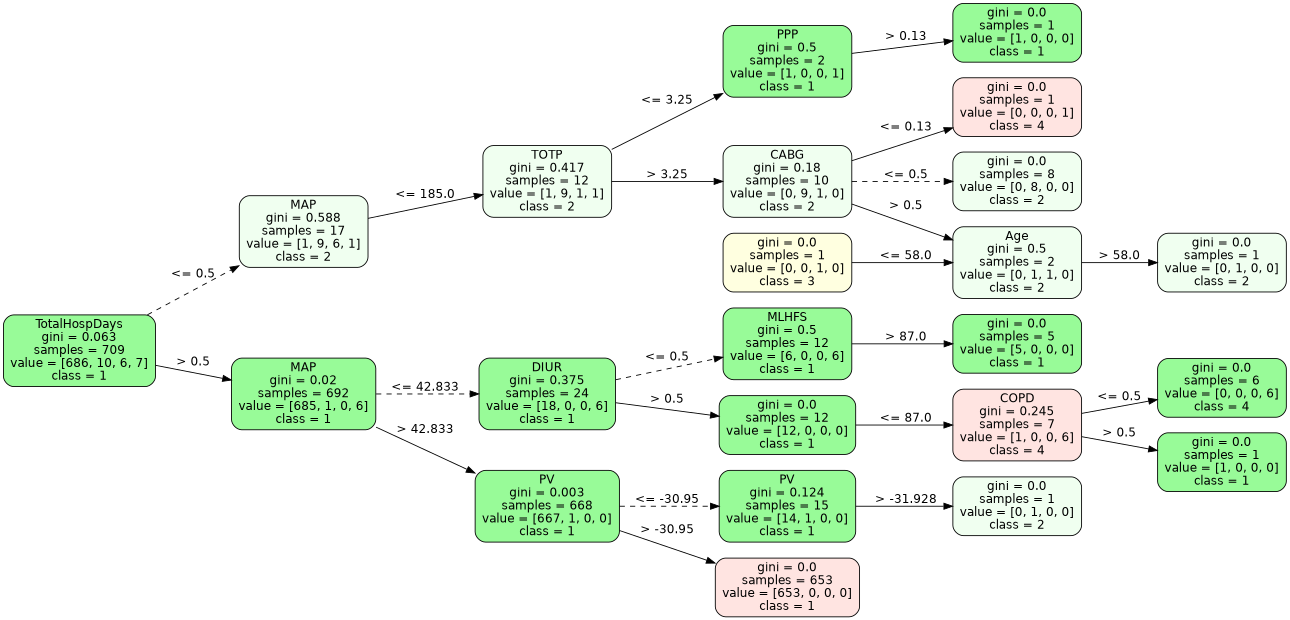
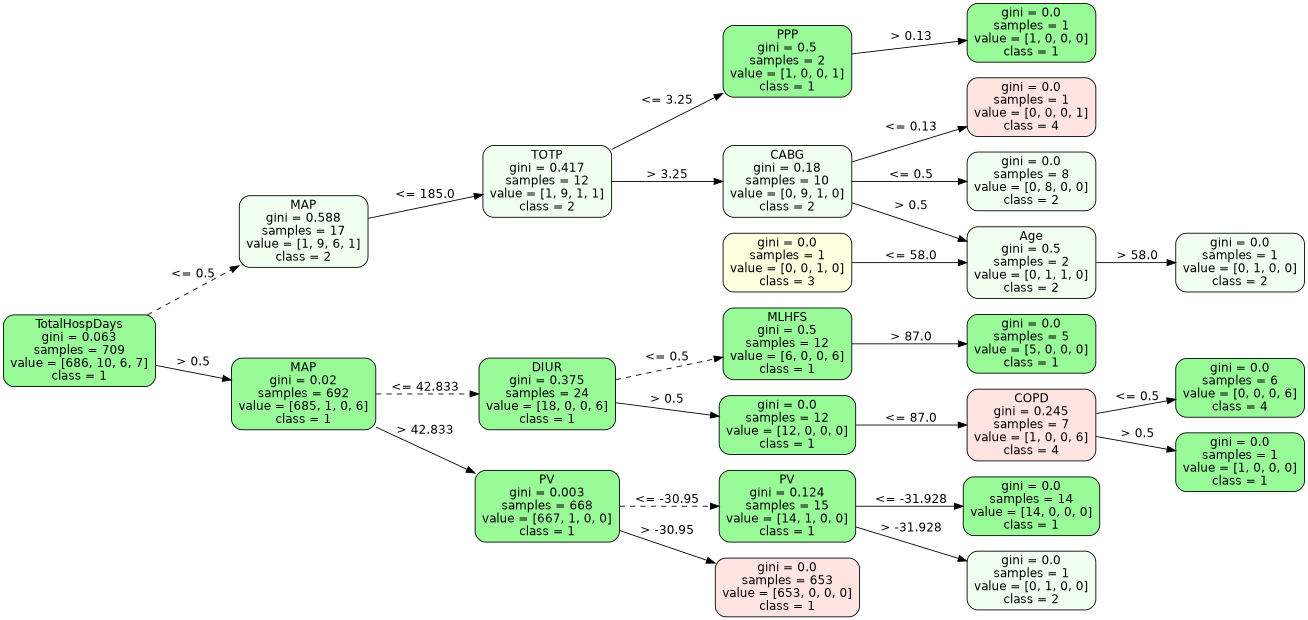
edge "CABG gini = 0.18 samples = 10 value = [0, 9, 1, 0] class = 2" -> "gini = 0.0 samples = 8 value = [0, 8, 0, 0] class = 2": style dashed -> solid
node "gini = 0.0 samples = 14 value = [14, 0, 0, 0] class = 1": added
